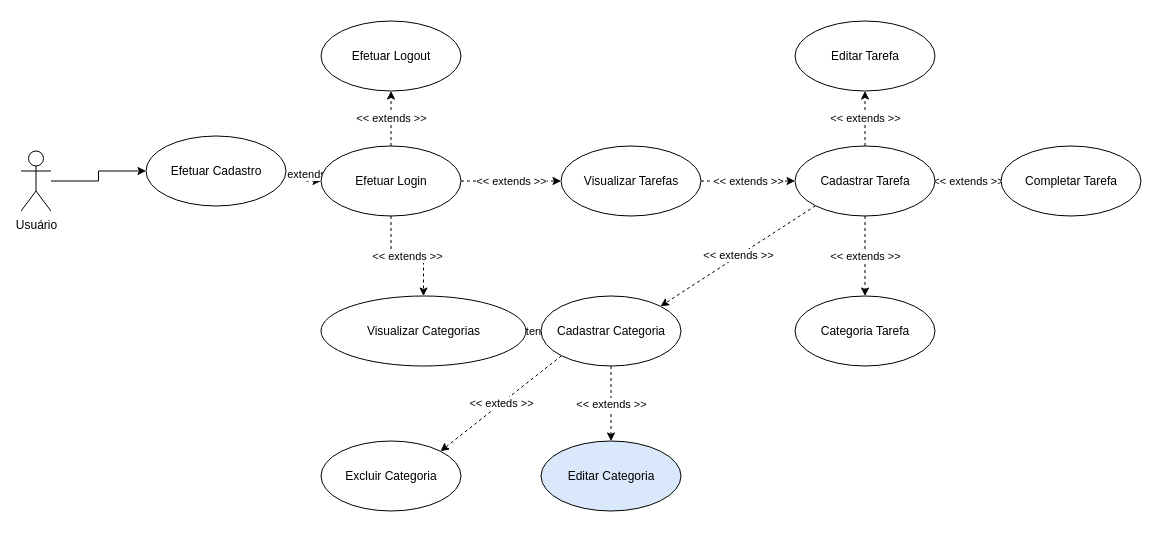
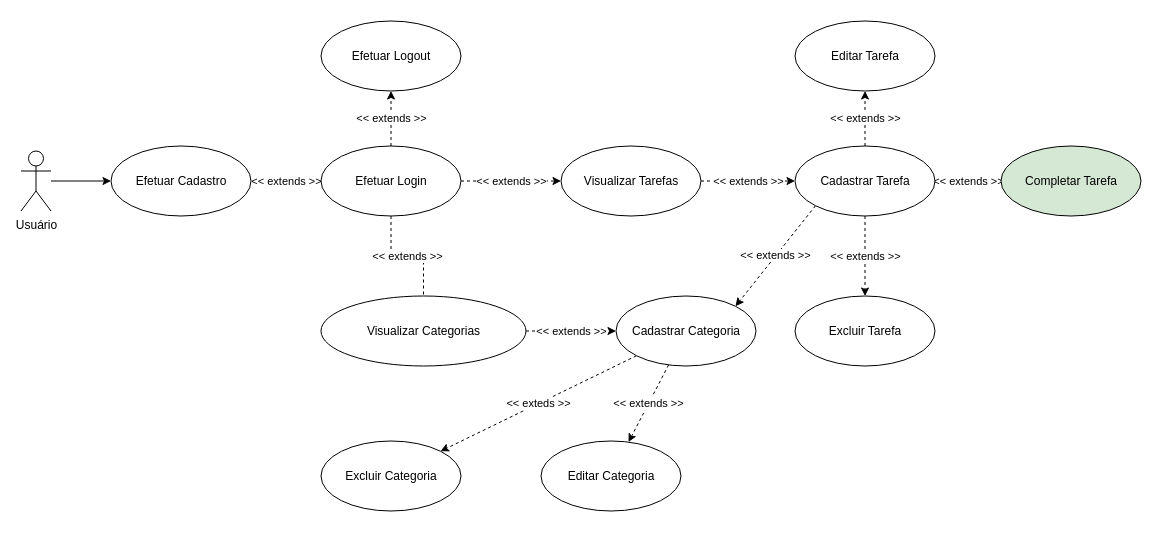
node "Efetuar Cadastro": moved (216, 171) -> (181, 181)
node "Completar Tarefa": fillcolor #ffffff -> #d5e8d4
edge "Efetuar Login" -> "Visualizar Categorias": arrowhead classic -> none
node "Cadastrar Categoria": moved (611, 331) -> (686, 331)
node "Categoria Tarefa": label "Categoria Tarefa" -> "Excluir Tarefa"
node "Editar Categoria": fillcolor #dae8fc -> #ffffff
